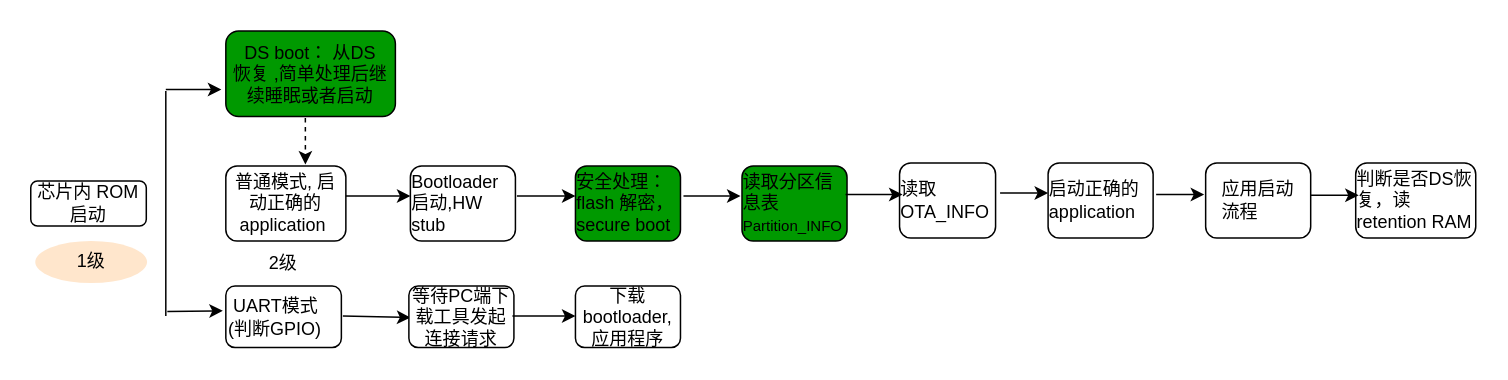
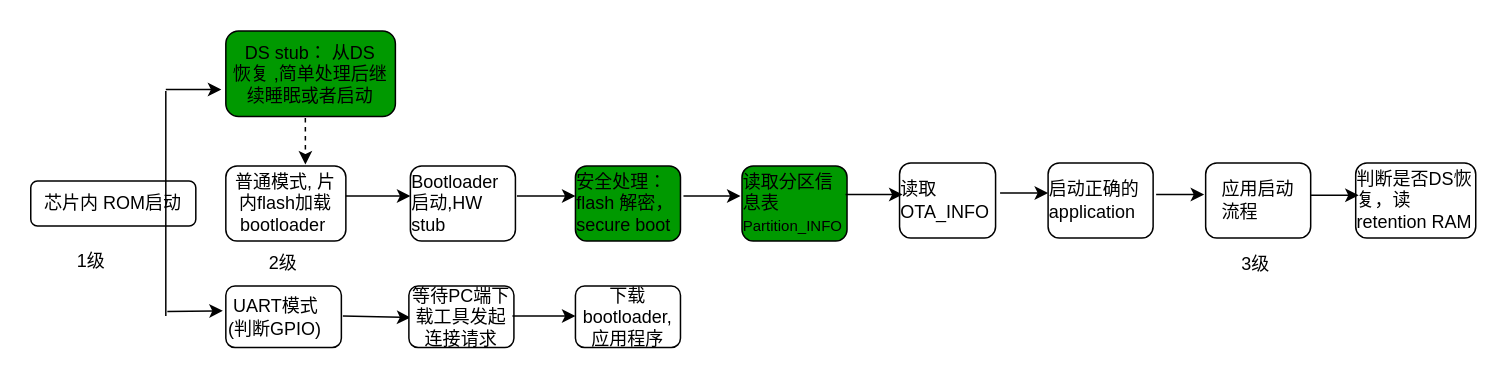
node "DS boot： 从DS 恢复 ,简单处理后继续睡眠或者启动": label "DS boot： 从DS 恢复 ,简单处理后继续睡眠或者启动" -> "DS stub： 从DS 恢复 ,简单处理后继续睡眠或者启动"
node "芯片内 ROM启动": size 116x45 -> 165x45
node "普通模式, 启动正确的application": label "普通模式, 启动正确的application" -> "普通模式, 片内flash加载bootloader"
node "1级": fillcolor #ffe6cc -> #ffffff
node "3级": added
